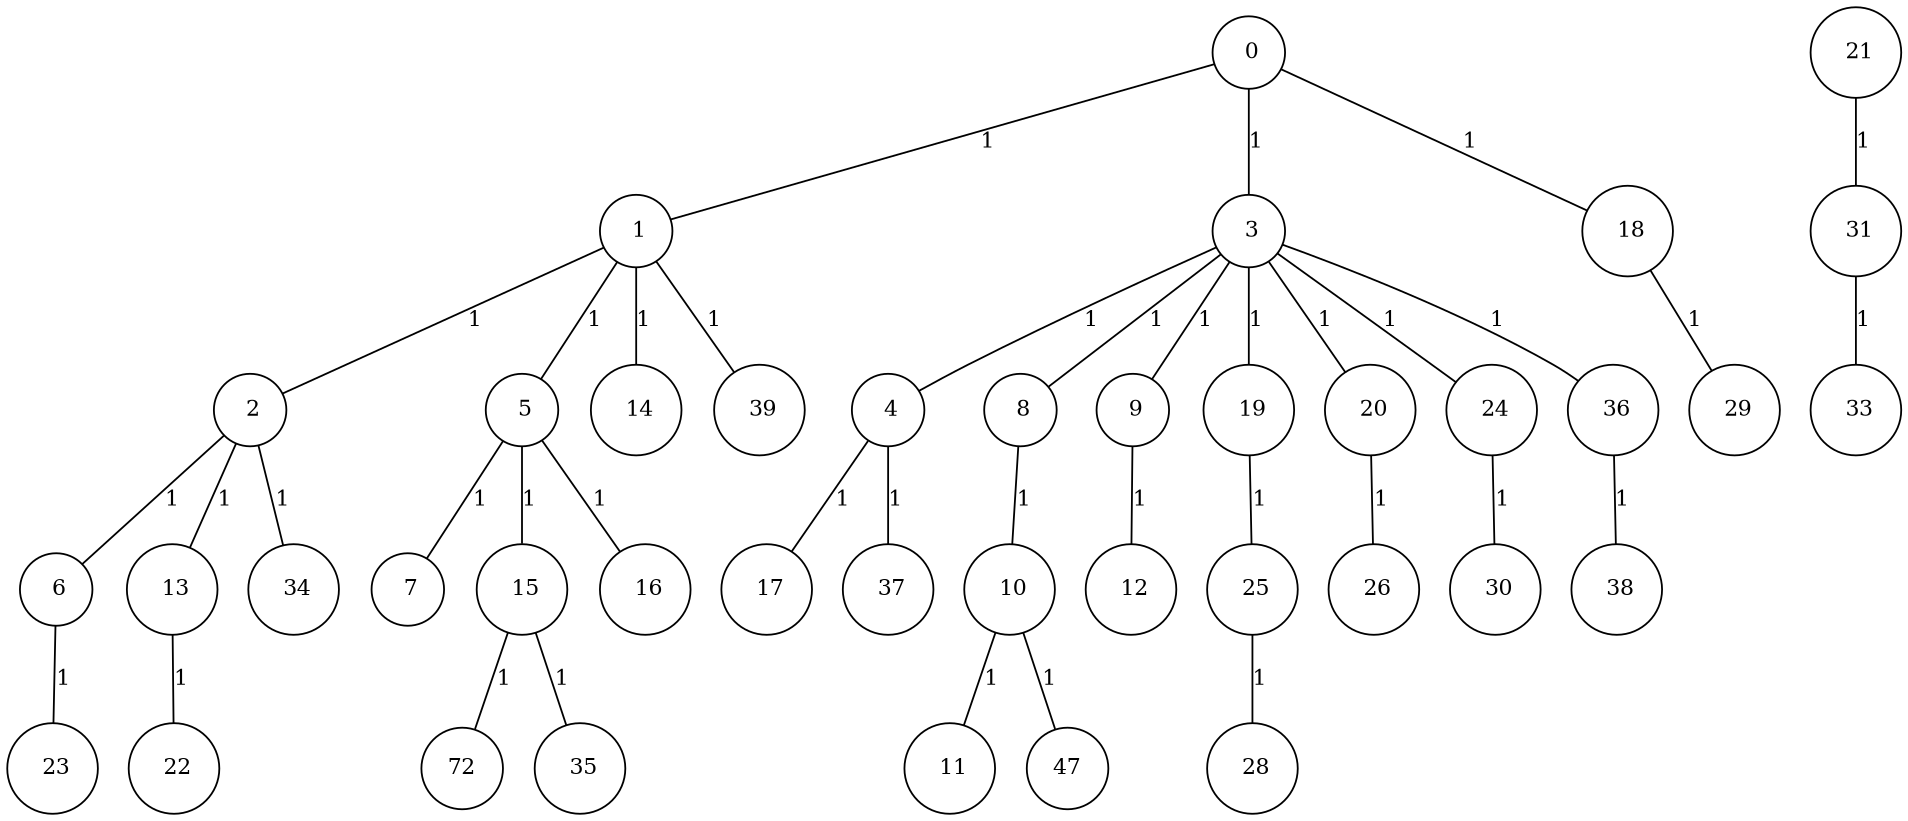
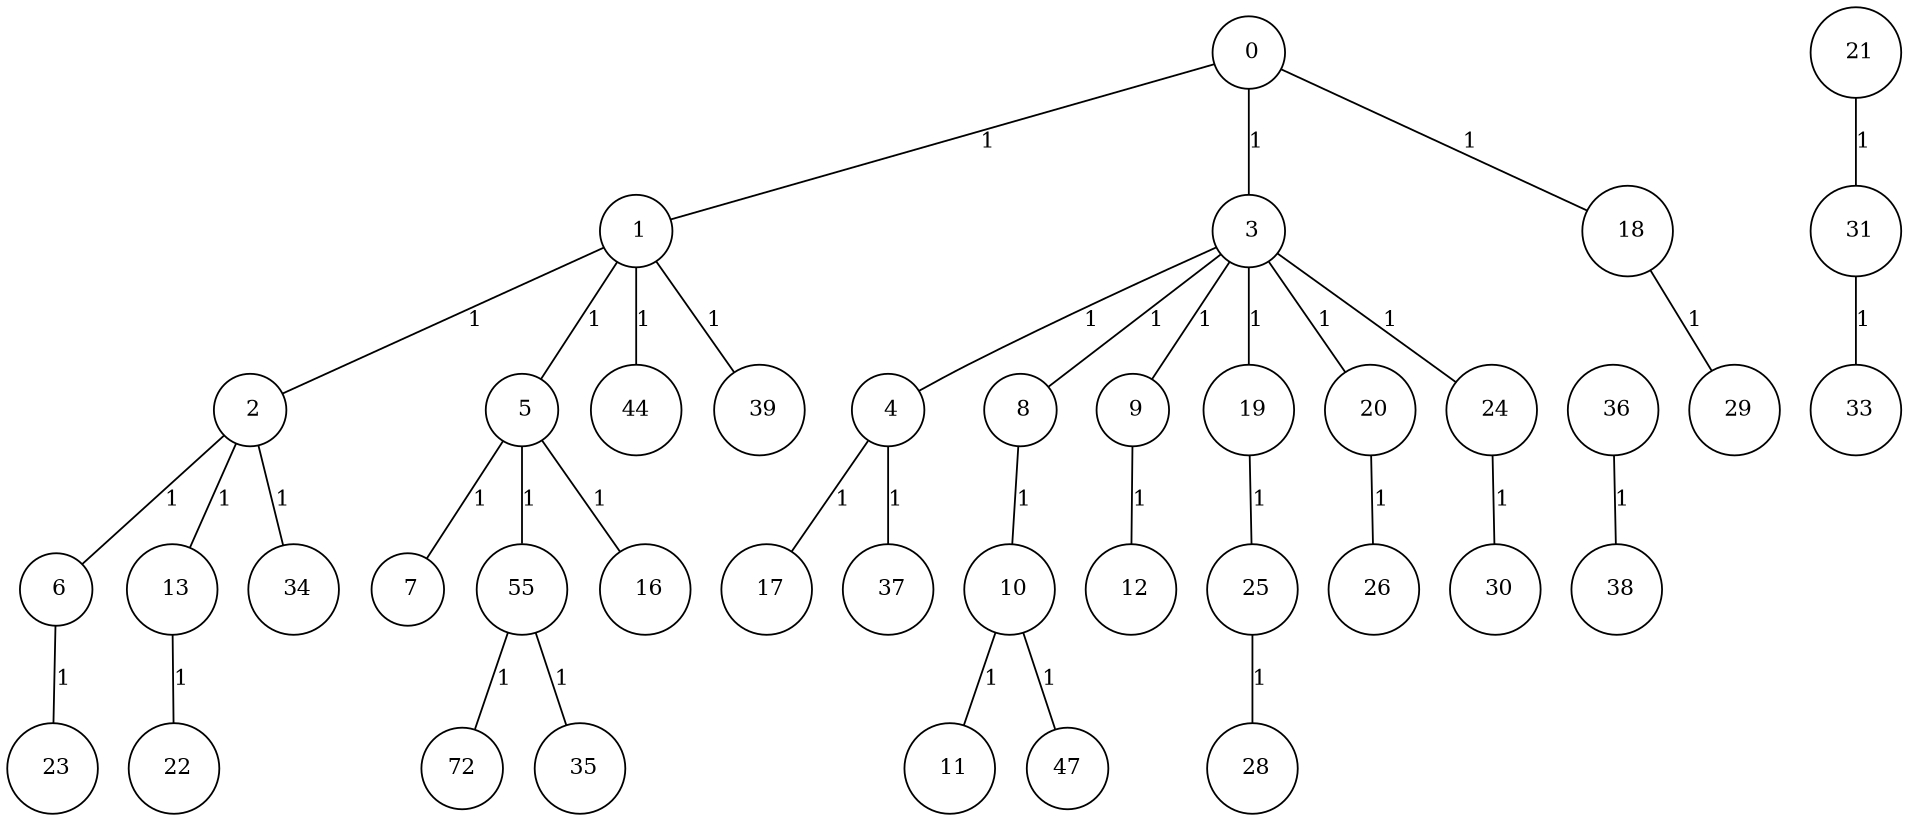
edge "3" -- "36": removed, label "1"
node "14": label "14" -> "44"
node "15": label "15" -> "55"
